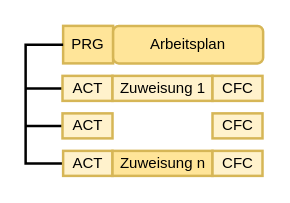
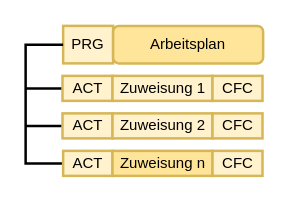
node "PRG": fillcolor #ffe599 -> #fff2cc
node "Zuweisung 2": added
